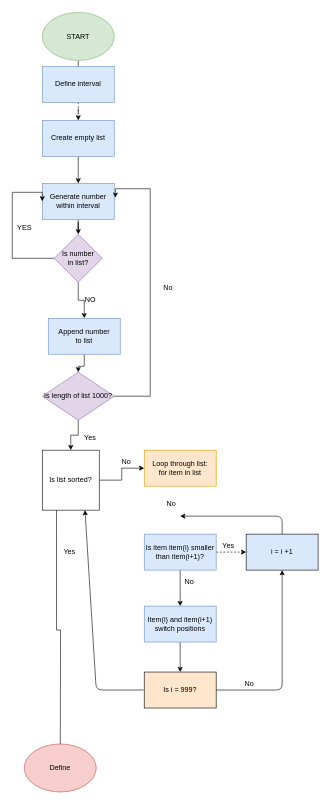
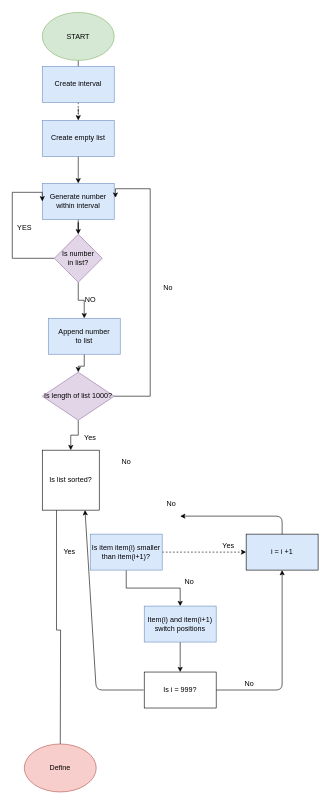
node "Define interval": label "Define interval" -> "Create interval"
node "Loop through list: for item in list": removed
edge "Is list sorted?" -> "Loop through list: for item in list": removed
node "Is item item(i) smaller than item(i+1)?": moved (180, 552) -> (126, 552)
node "Is i = 999?": fillcolor #ffe6cc -> #ffffff
